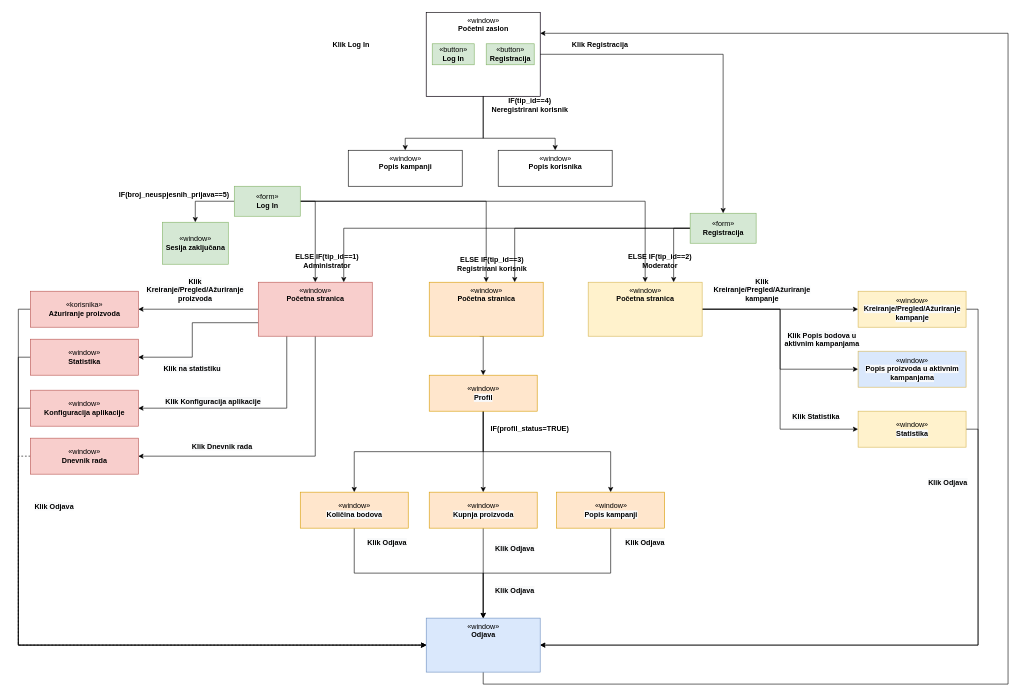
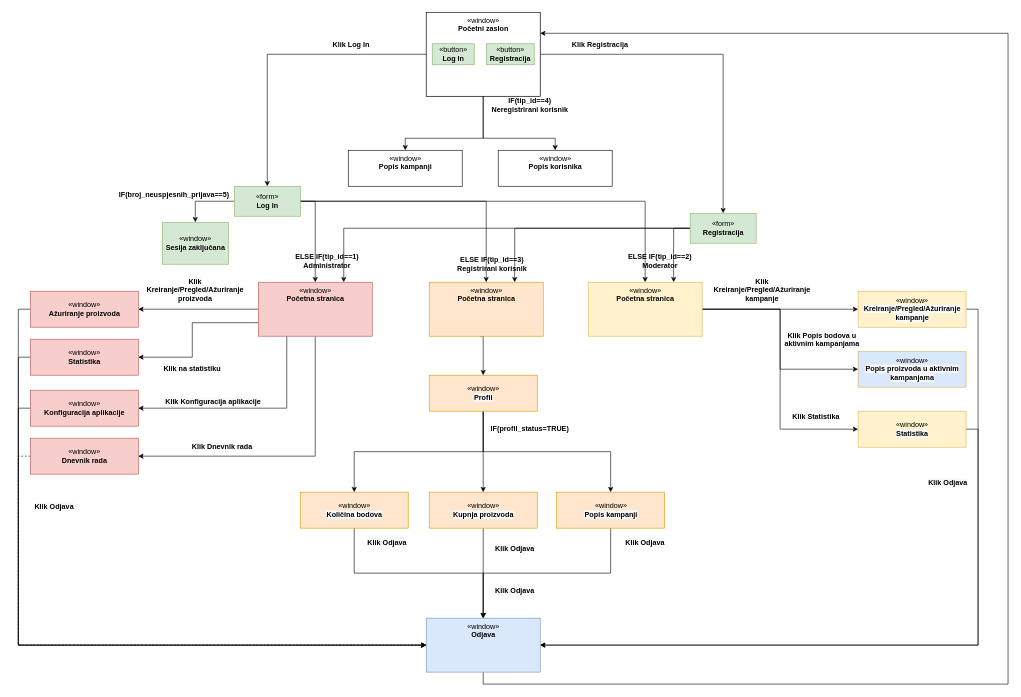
edge "«window» Početni zaslon" -> "«form» Log In": added
node "«korisnika» Ažuriranje proizvoda": label "«korisnika» Ažuriranje proizvoda" -> "«window» Ažuriranje proizvoda"
